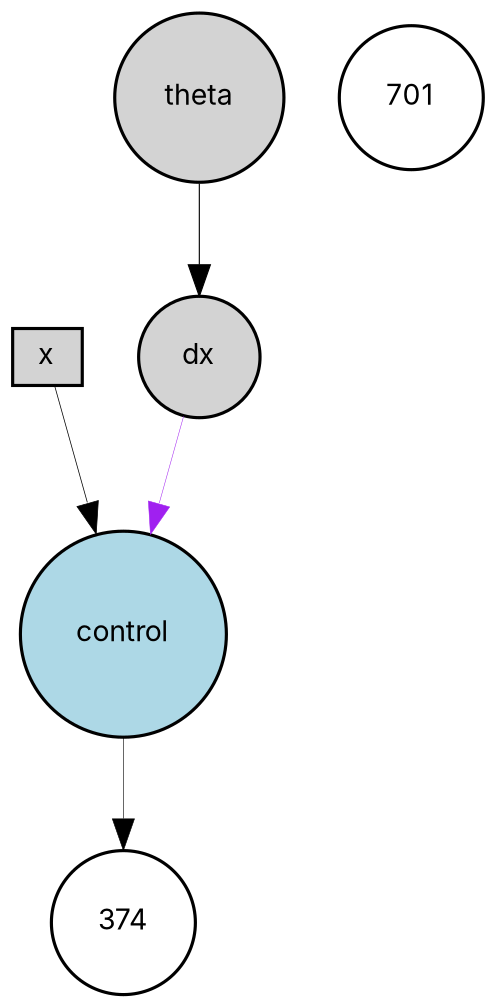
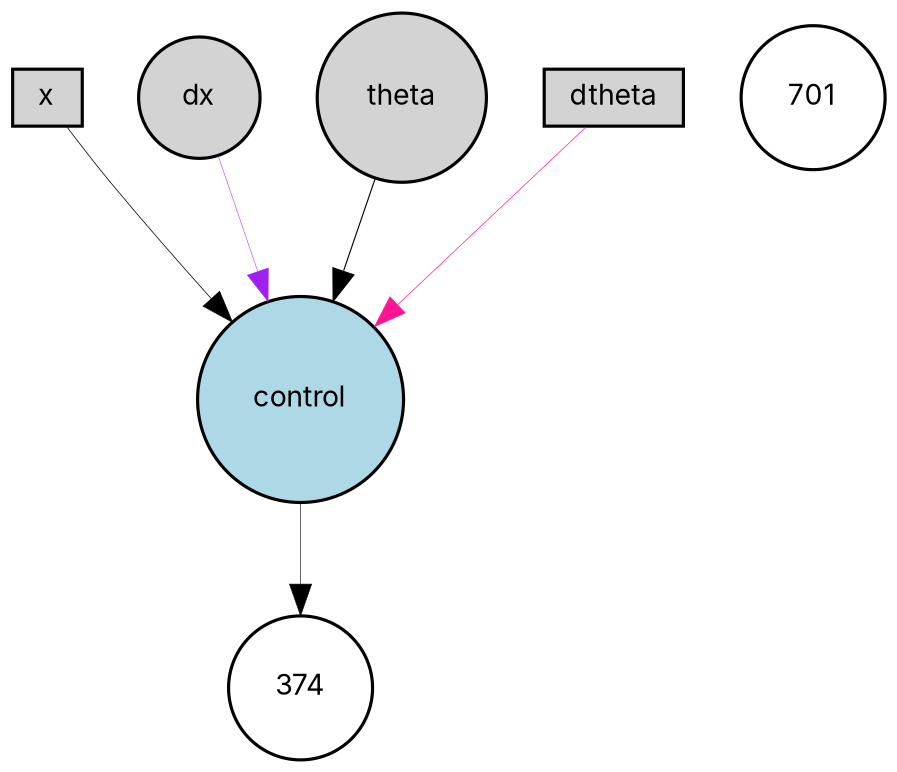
node "dtheta": added
edge "theta" -> "dx": now "theta" -> "control"
